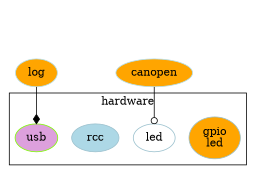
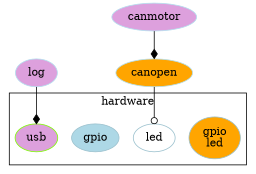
node "canmotor": added
node "log": fillcolor orange -> plum
node "rcc": label "rcc" -> "gpio"
